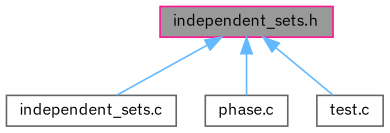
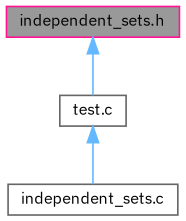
edge "independent_sets.c" -> "independent_sets.h": now "independent_sets.c" -> "test.c"
node "phase.c": removed
